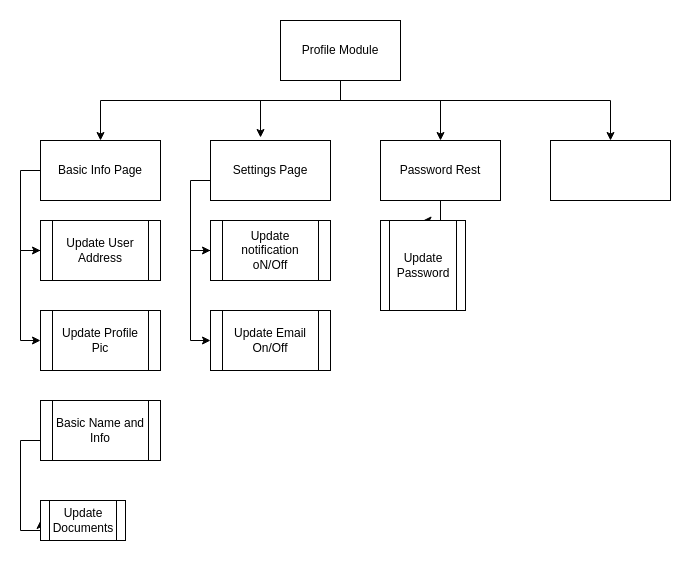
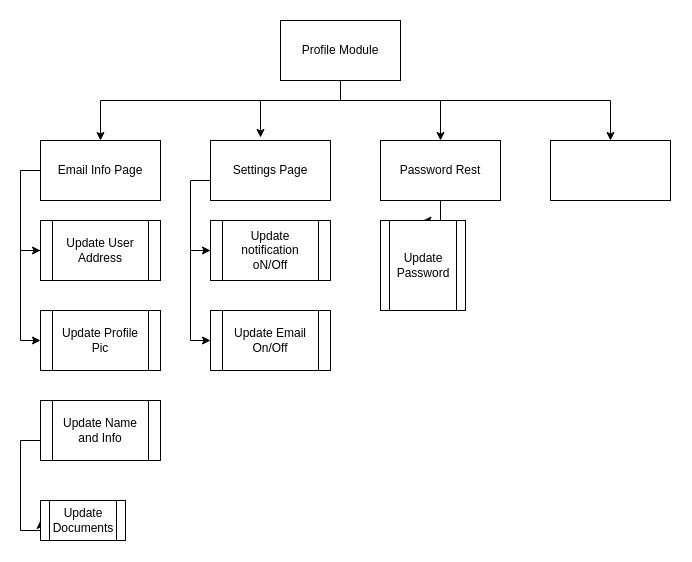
node "Basic Info Page": label "Basic Info Page" -> "Email Info Page"
node "Basic Name and Info": label "Basic Name and Info" -> "Update Name and Info"
